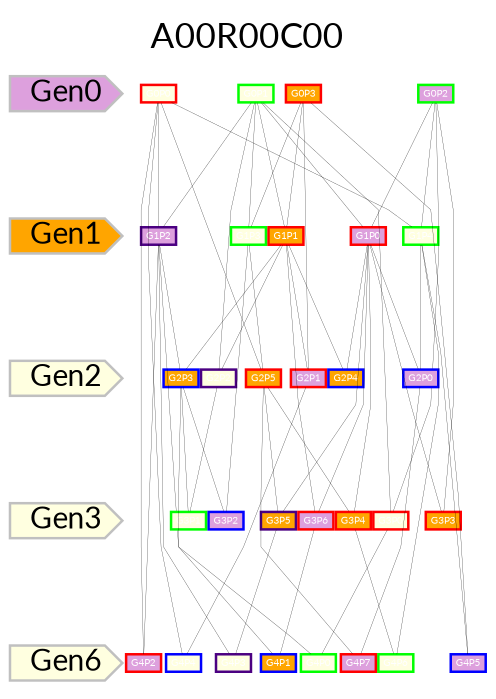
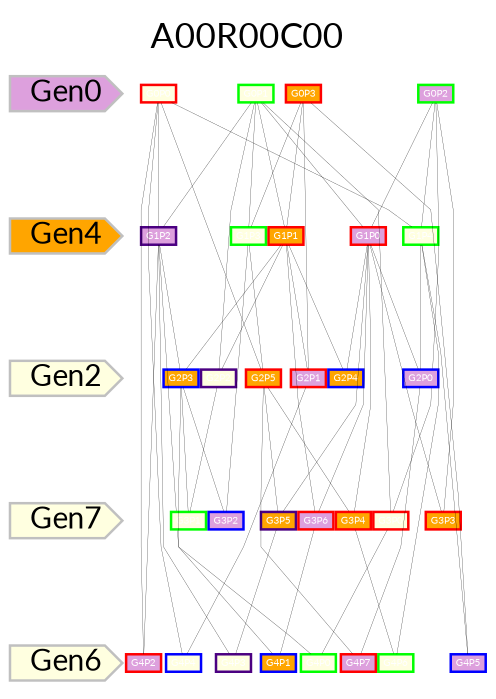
node "Gen1": label "Gen1" -> "Gen4"
node "Gen3": label "Gen3" -> "Gen7"
